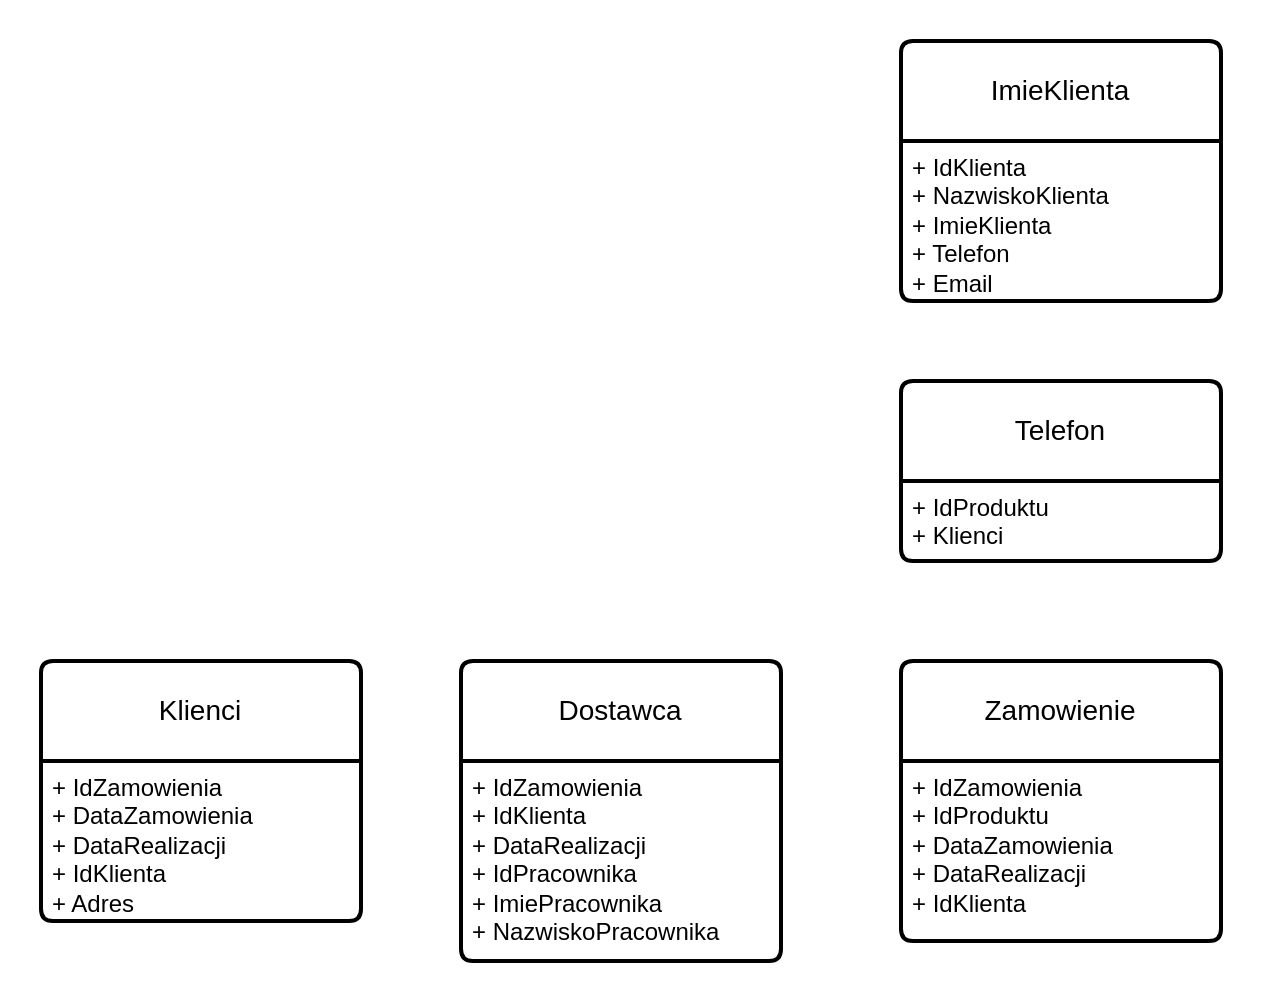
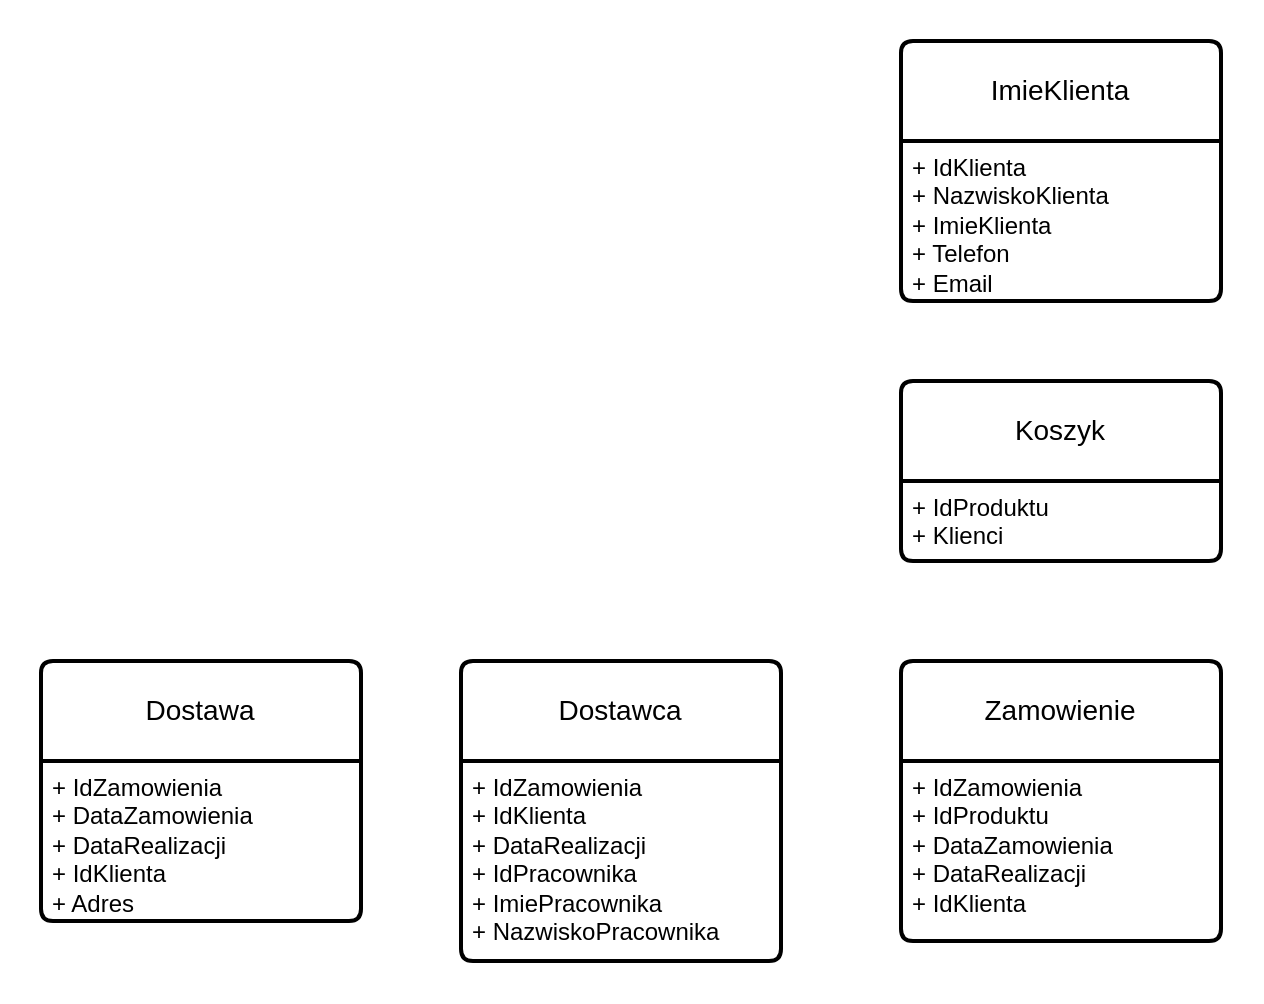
node "Telefon": label "Telefon" -> "Koszyk"
node "Klienci": label "Klienci" -> "Dostawa"
